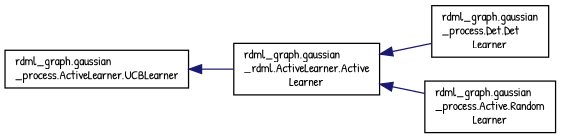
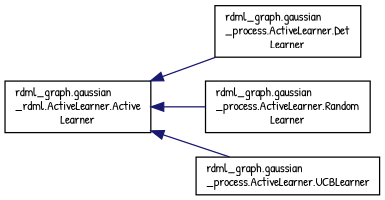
node "rdml_graph.gaussian _process.Det.Det Learner": label "rdml_graph.gaussian _process.Det.Det Learner" -> "rdml_graph.gaussian _process.ActiveLearner.Det Learner"
edge "rdml_graph.gaussian _rdml.ActiveLearner.Active Learner" -> "rdml_graph.gaussian _process.ActiveLearner.UCBLearner": reversed
node "rdml_graph.gaussian _process.Active.Random Learner": label "rdml_graph.gaussian _process.Active.Random Learner" -> "rdml_graph.gaussian _process.ActiveLearner.Random Learner"
